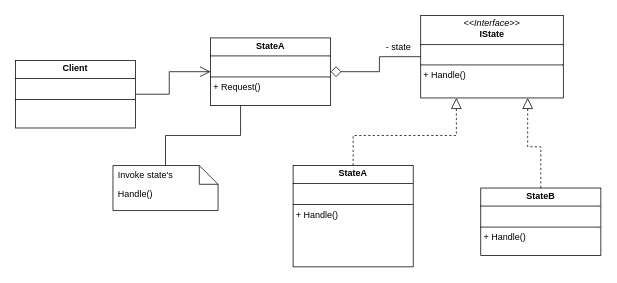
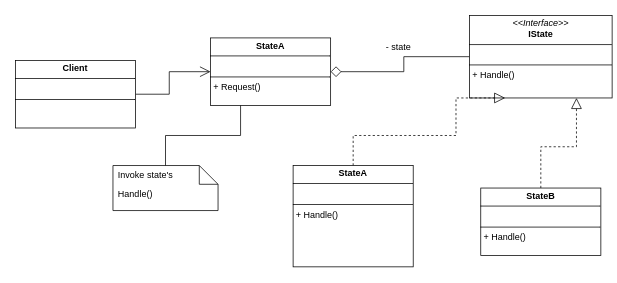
node "<<Interface>> IState + Handle()": moved (492, 57) -> (540, 57)
